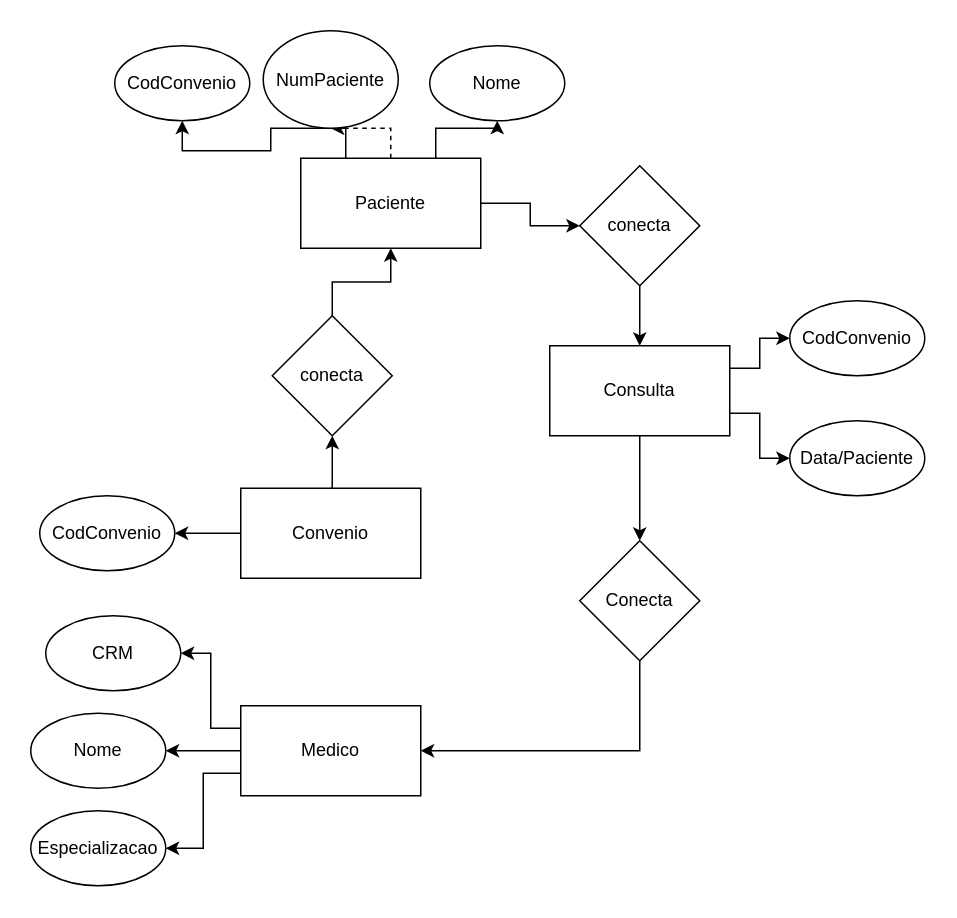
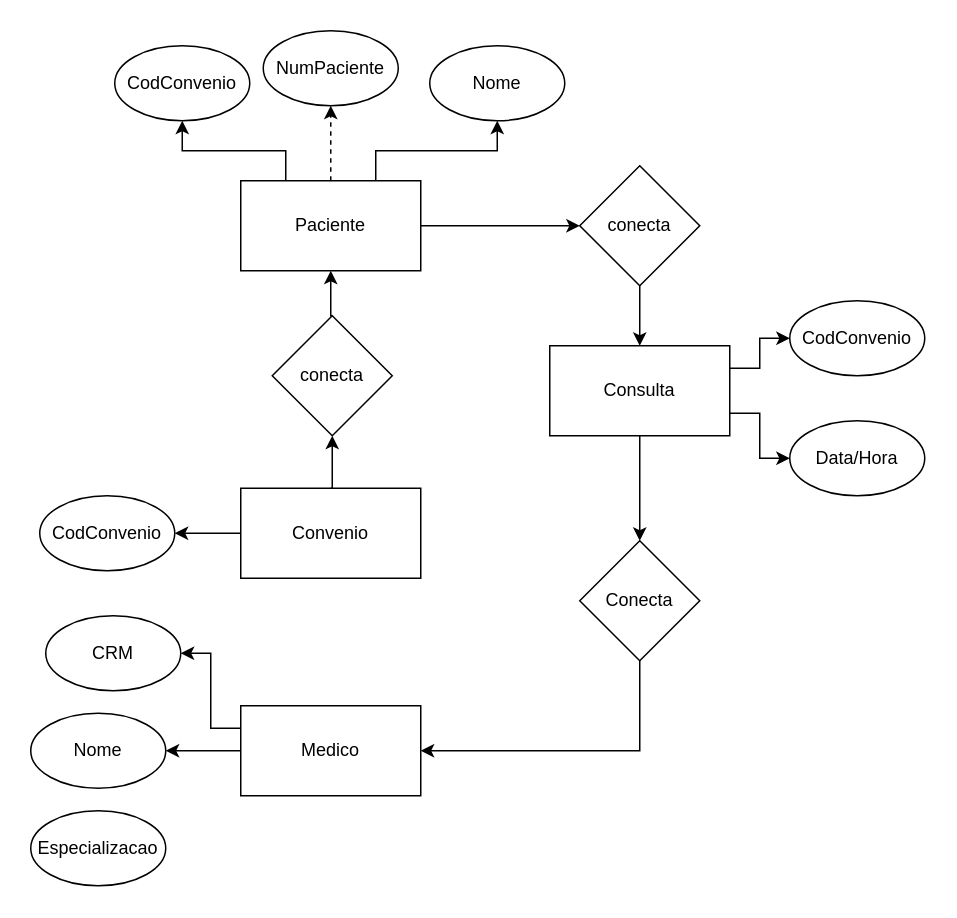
node "NumPaciente": size 135x98 -> 135x75
node "Paciente": moved (391, 203) -> (331, 226)
node "Data/Paciente": label "Data/Paciente" -> "Data/Hora"
edge "Medico" -> "Especializacao": removed
